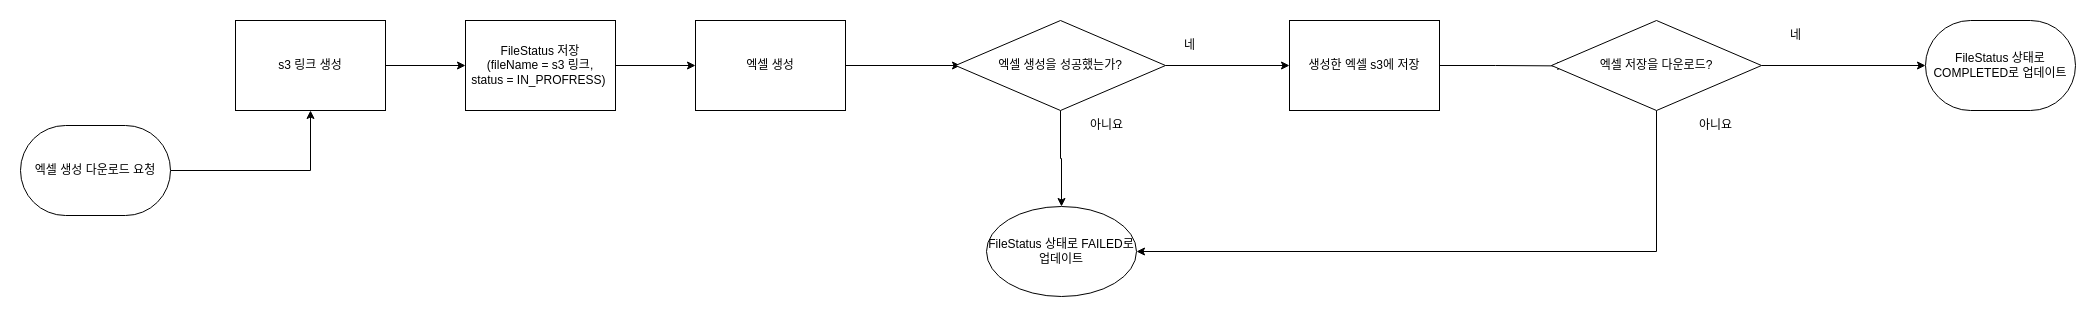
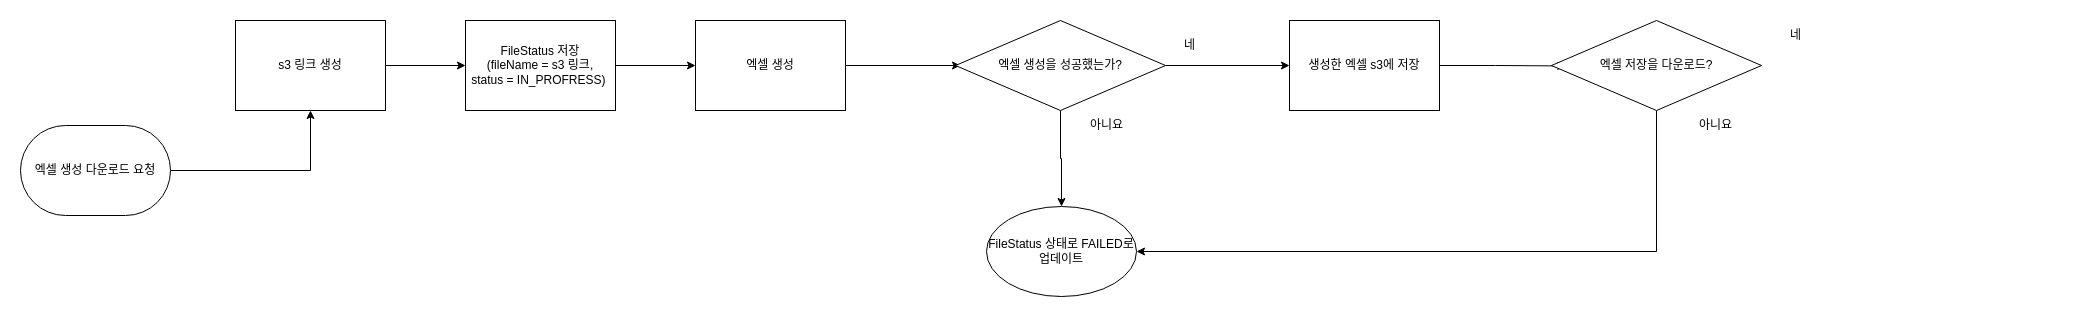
edge "엑셀 저장을 다운로드?" -> "FileStatus 상태로 COMPLETED로 업데이트": removed
node "FileStatus 상태로 COMPLETED로 업데이트": removed
